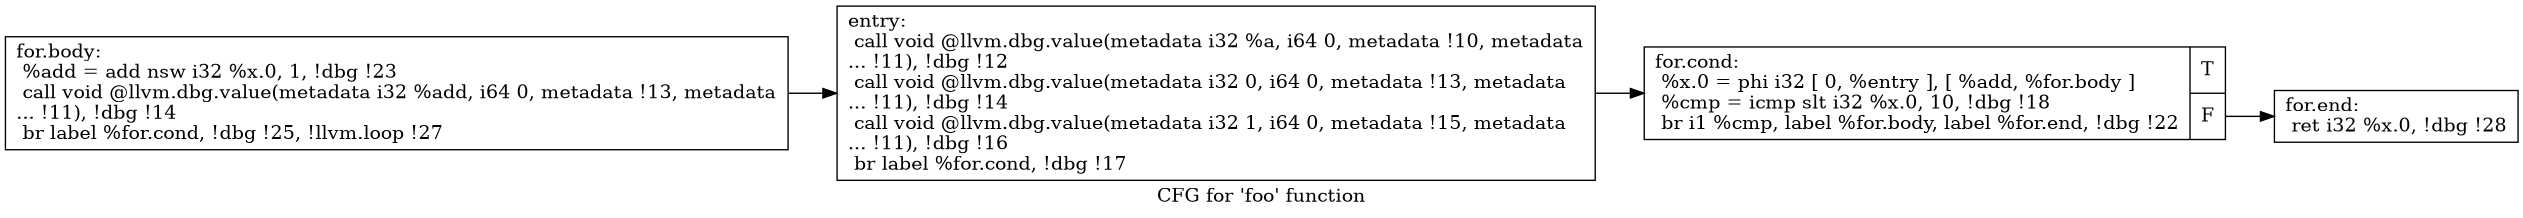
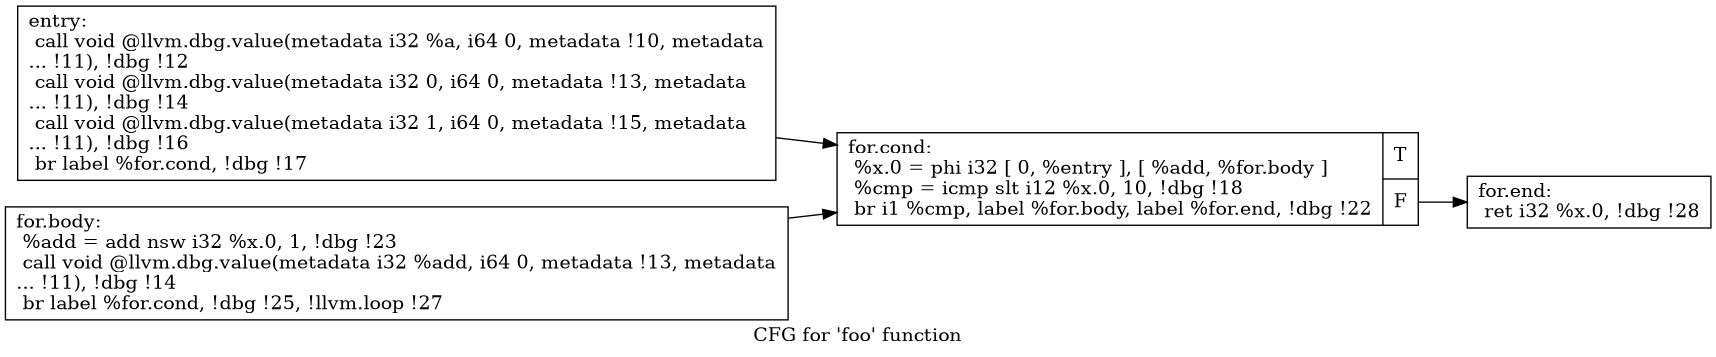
edge "for.body:" -> "entry:": now "for.body:" -> "for.cond:"
node "for.cond:": text "%cmp = icmp slt i32 %x.0, 10, !dbg !18" -> "%cmp = icmp slt i12 %x.0, 10, !dbg !18"
